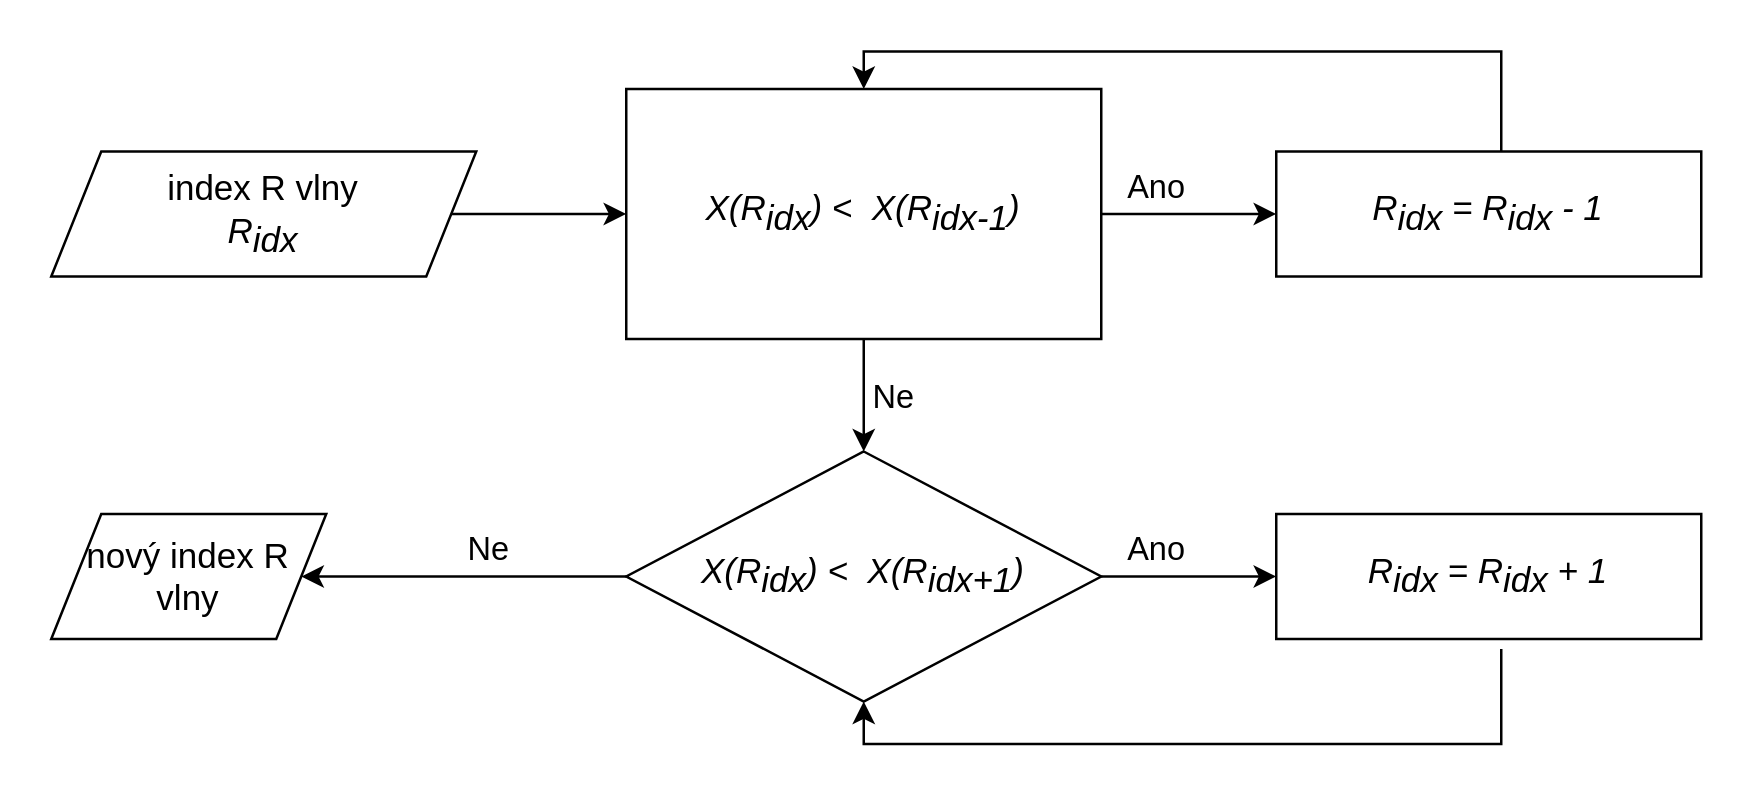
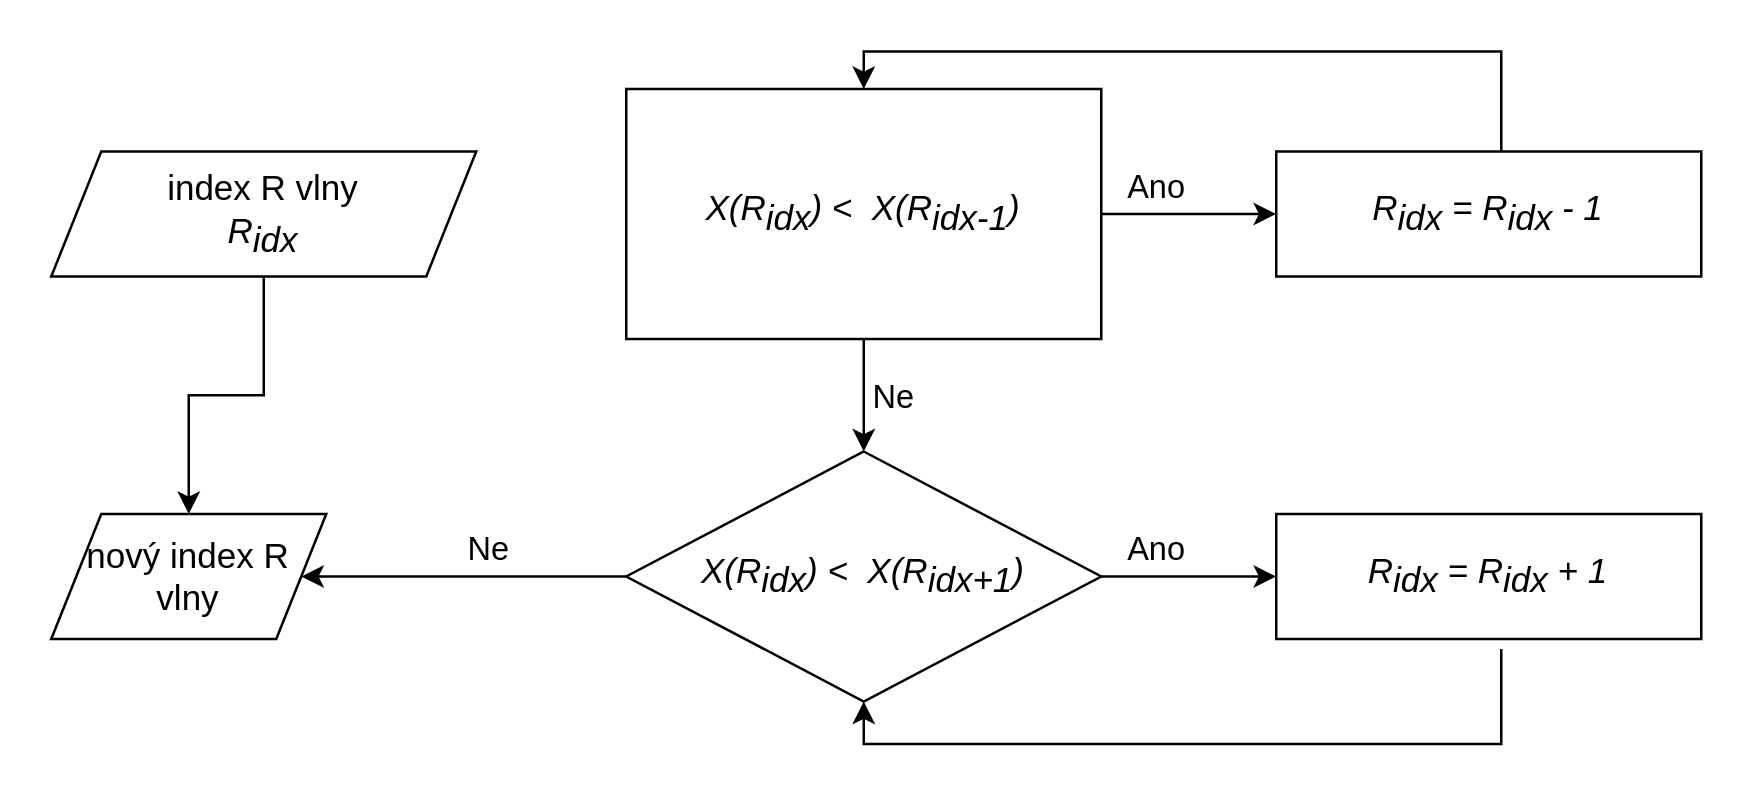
edge "index R vlny Ridx" -> "X(Ridx) < X(Ridx-1)": now "index R vlny Ridx" -> "nový index R vlny"
